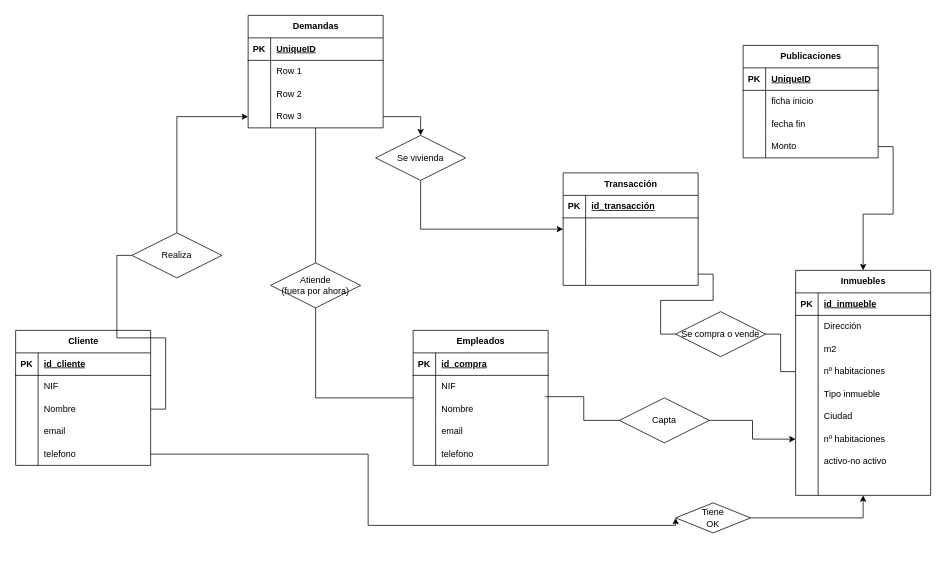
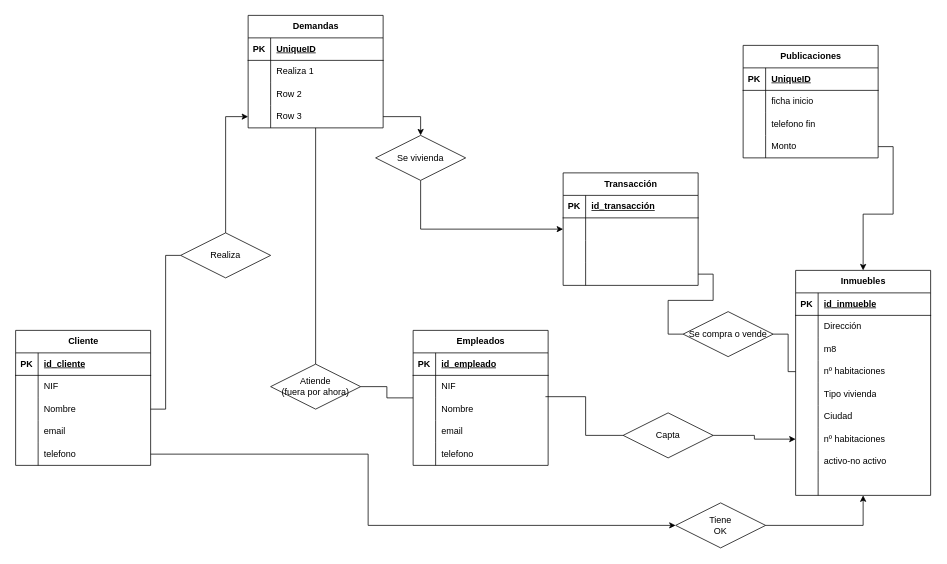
node "Row 1": label "Row 1" -> "Realiza 1"
node "fecha fin": label "fecha fin" -> "telefono fin"
node "Realiza": moved (177, 255) -> (225, 255)
node "Atiende (fuera por ahora)": moved (315, 285) -> (315, 387)
node "Se compra o vende": moved (720, 334) -> (728, 334)
node "m2": label "m2" -> "m8"
node "id_compra": label "id_compra" -> "id_empleado"
node "Tipo inmueble": label "Tipo inmueble" -> "Tipo vivienda"
node "Capta": moved (664, 420) -> (668, 435)
node "Tiene OK": size 75x30 -> 90x45
